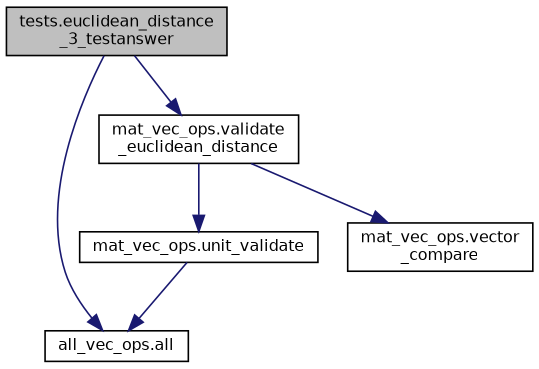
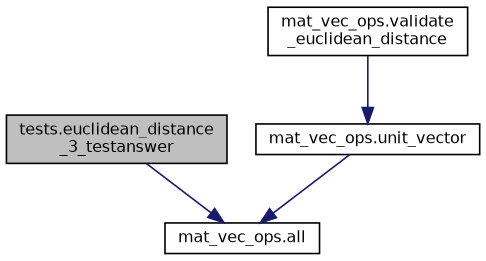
edge "tests.euclidean_distance _3_testanswer" -> "mat_vec_ops.validate _euclidean_distance": removed
node "mat_vec_ops.unit_validate": label "mat_vec_ops.unit_validate" -> "mat_vec_ops.unit_vector"
node "mat_vec_ops.vector _compare": removed
node "all_vec_ops.all": label "all_vec_ops.all" -> "mat_vec_ops.all"
